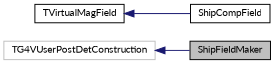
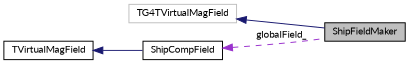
edge "ShipFieldMaker" -> "ShipCompField": added, label "globalField_"
node "TG4VUserPostDetConstruction": label "TG4VUserPostDetConstruction" -> "TG4TVirtualMagField"
